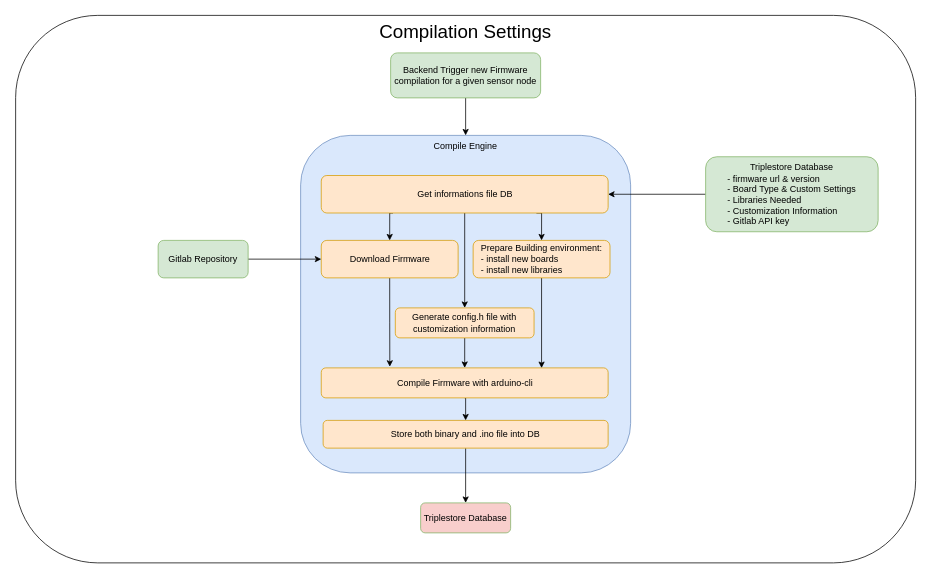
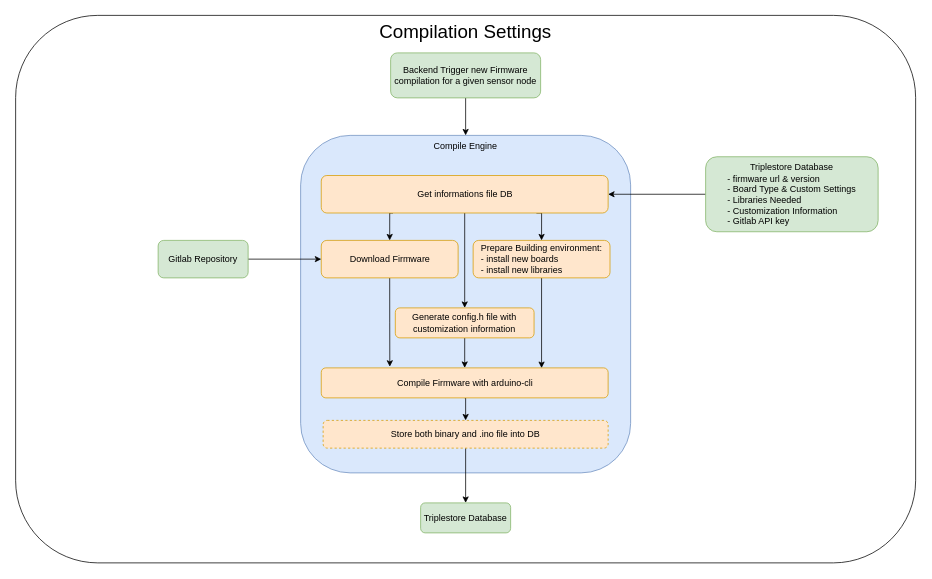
node "Store both binary and .ino file into DB": style solid -> dashed
node "Triplestore Database": fillcolor #f8cecc -> #d5e8d4
